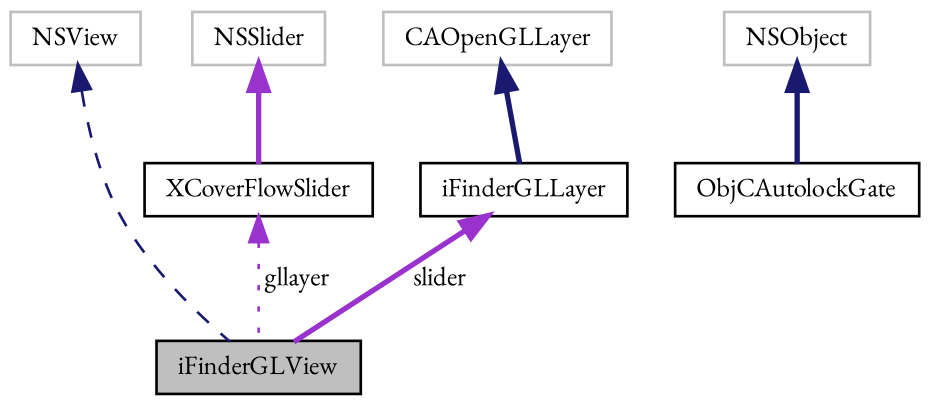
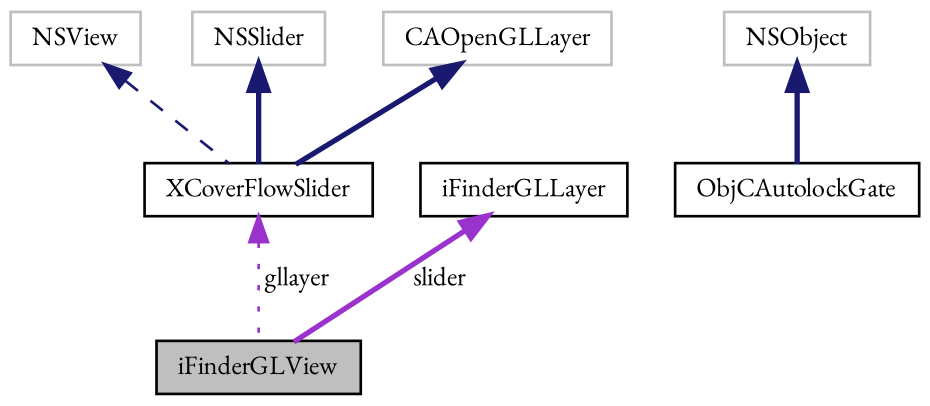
edge "iFinderGLLayer" -> "CAOpenGLLayer": now "XCoverFlowSlider" -> "CAOpenGLLayer"
edge "XCoverFlowSlider" -> "NSSlider": color darkorchid3 -> midnightblue
edge "iFinderGLView" -> "NSView": now "XCoverFlowSlider" -> "NSView"
